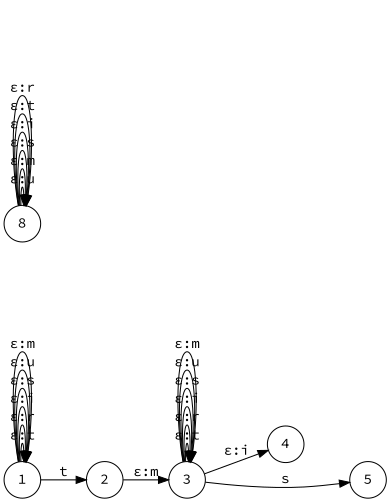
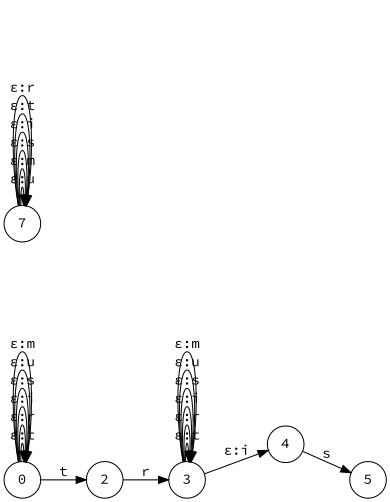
node "8": label "8" -> "7"
edge "2" -> "3": label "ε:m" -> "r"
node "1": label "1" -> "0"
edge "3" -> "5": now "4" -> "5"
